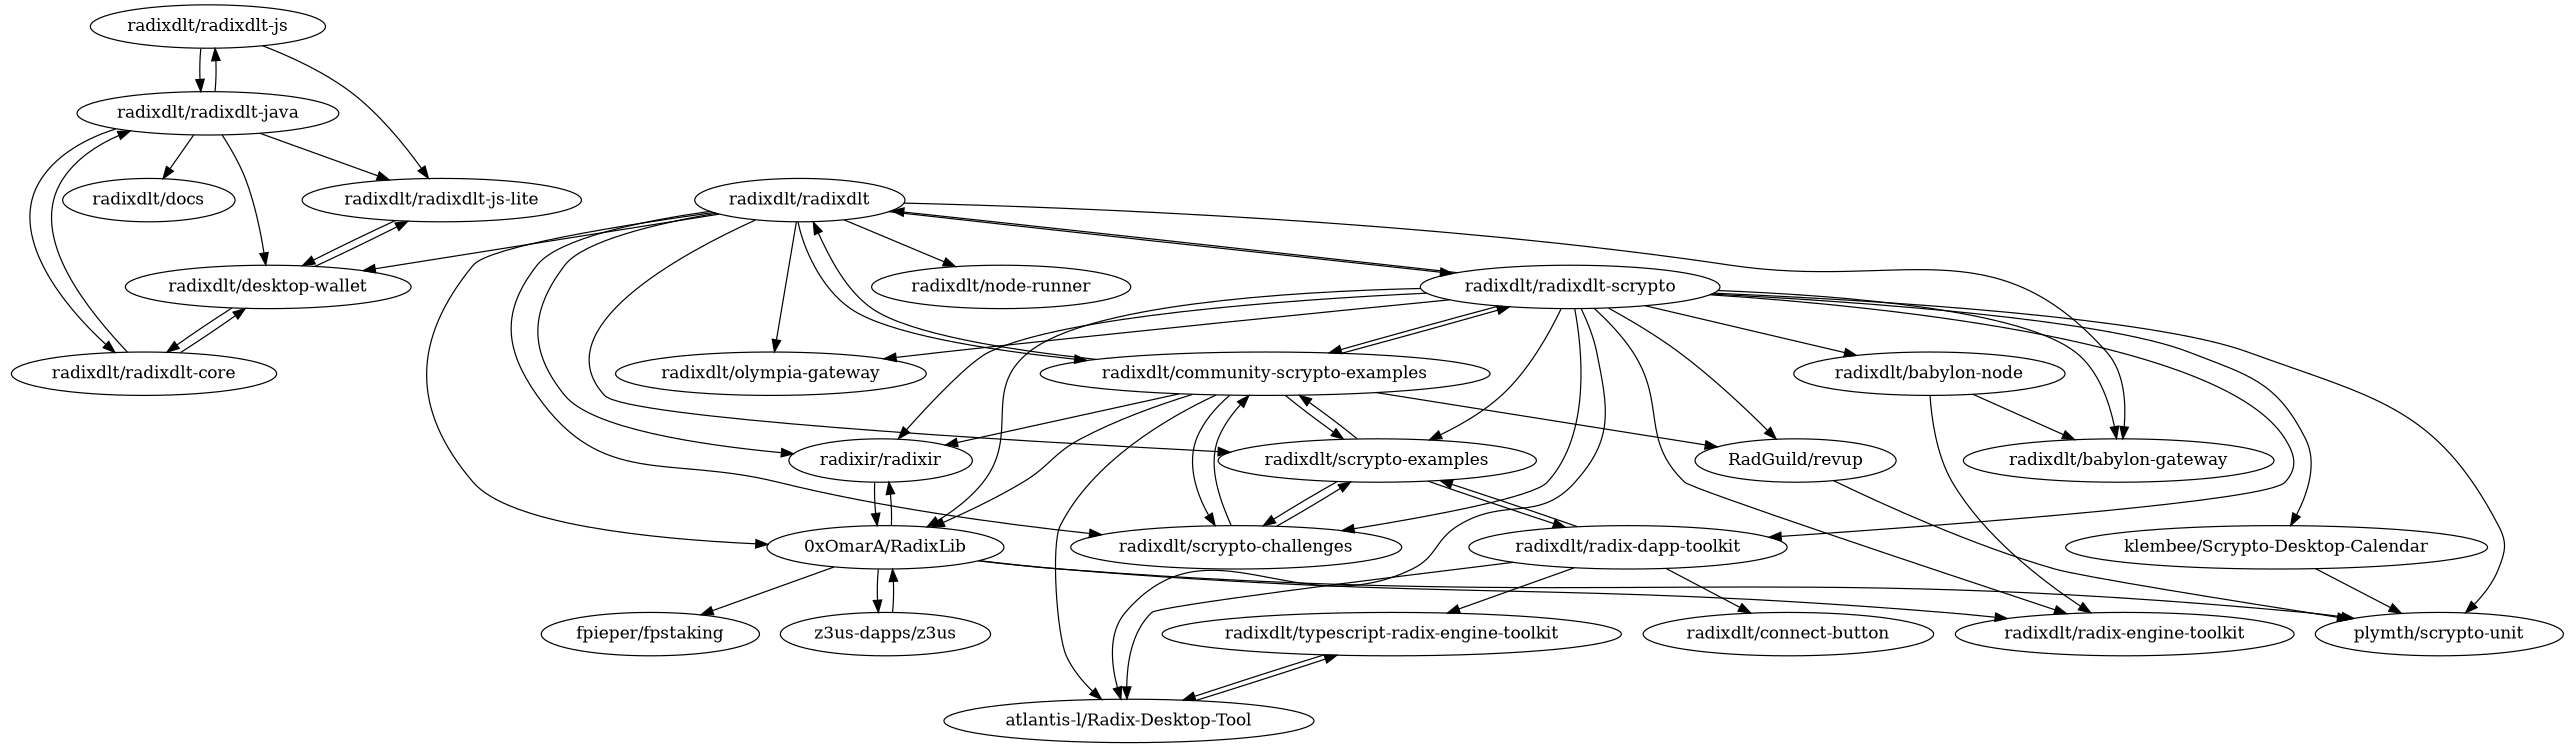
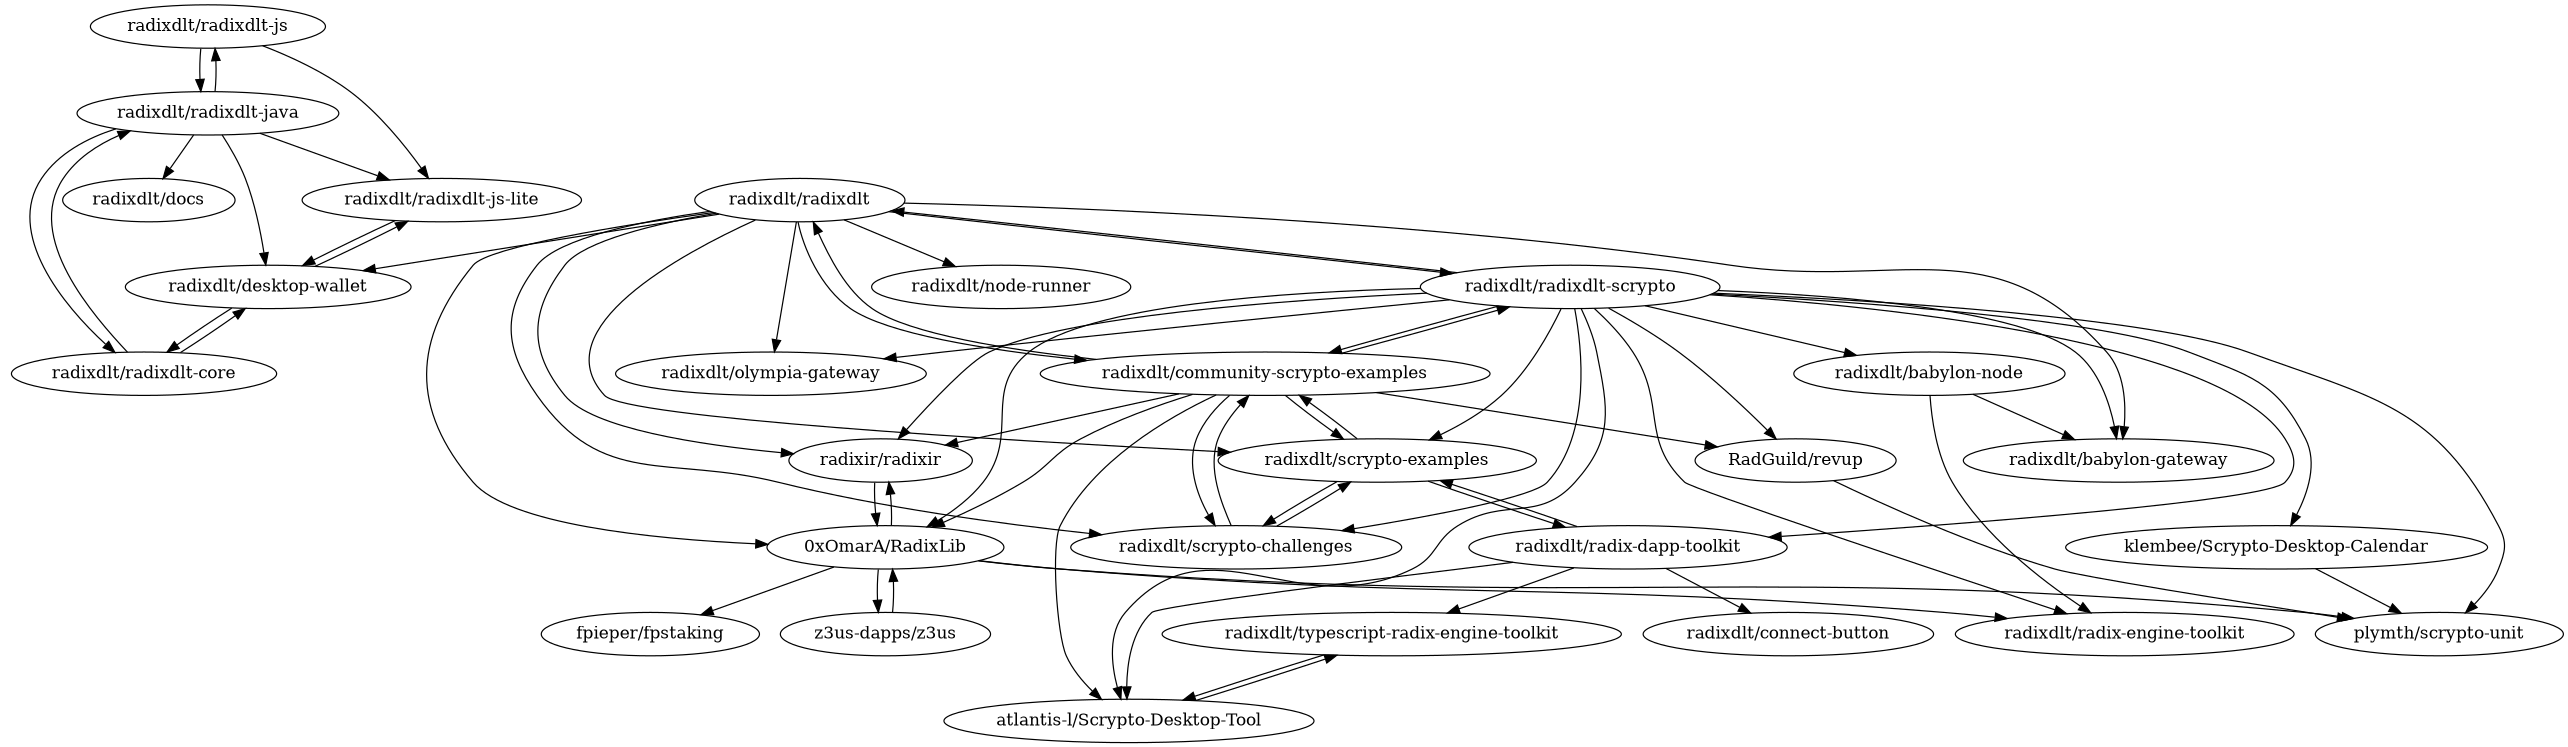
node "atlantis-l/Radix-Desktop-Tool": label "atlantis-l/Radix-Desktop-Tool" -> "atlantis-l/Scrypto-Desktop-Tool"
